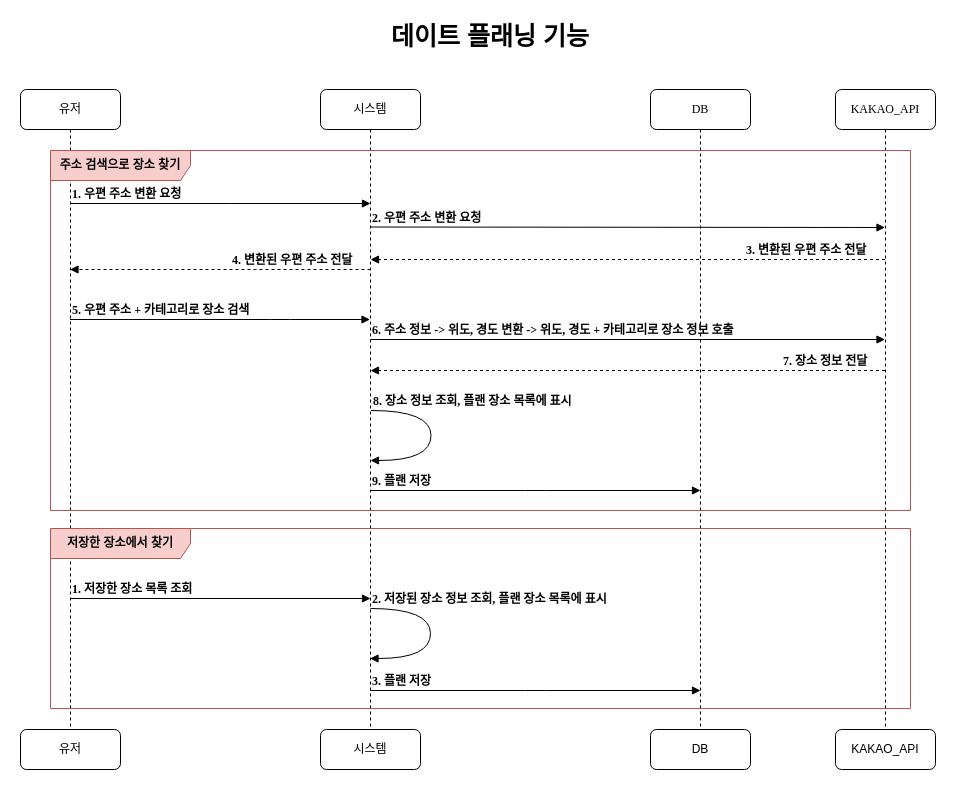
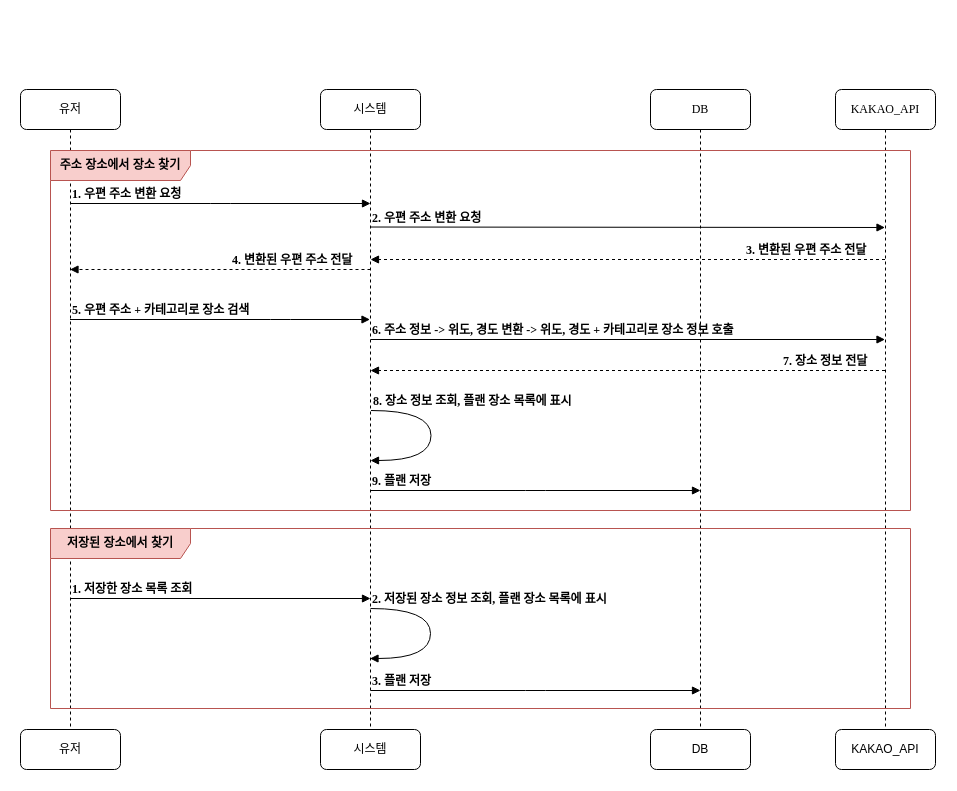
node "데이트 플래닝 기능": removed
node "주소 검색으로 장소 찾기": label "주소 검색으로 장소 찾기" -> "주소 장소에서 장소 찾기"
node "저장한 장소에서 찾기": label "저장한 장소에서 찾기" -> "저장된 장소에서 찾기"
